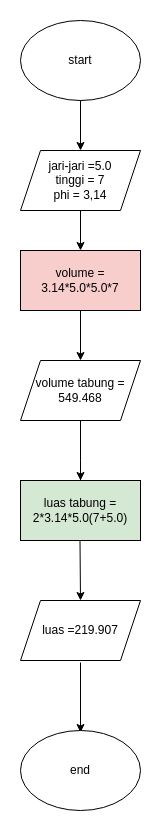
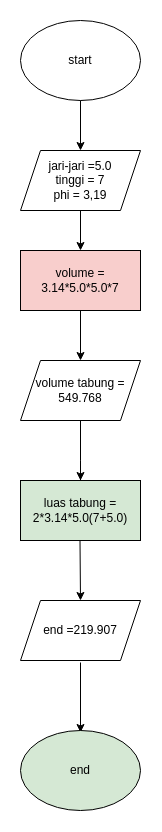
node "jari-jari =5.0 tinggi = 7 phi = 3,14": label "jari-jari =5.0 tinggi = 7 phi = 3,14" -> "jari-jari =5.0 tinggi = 7 phi = 3,19"
node "volume tabung = 549.468": label "volume tabung = 549.468" -> "volume tabung = 549.768"
node "luas =219.907": label "luas =219.907" -> "end =219.907"
node "end": fillcolor #ffffff -> #d5e8d4
